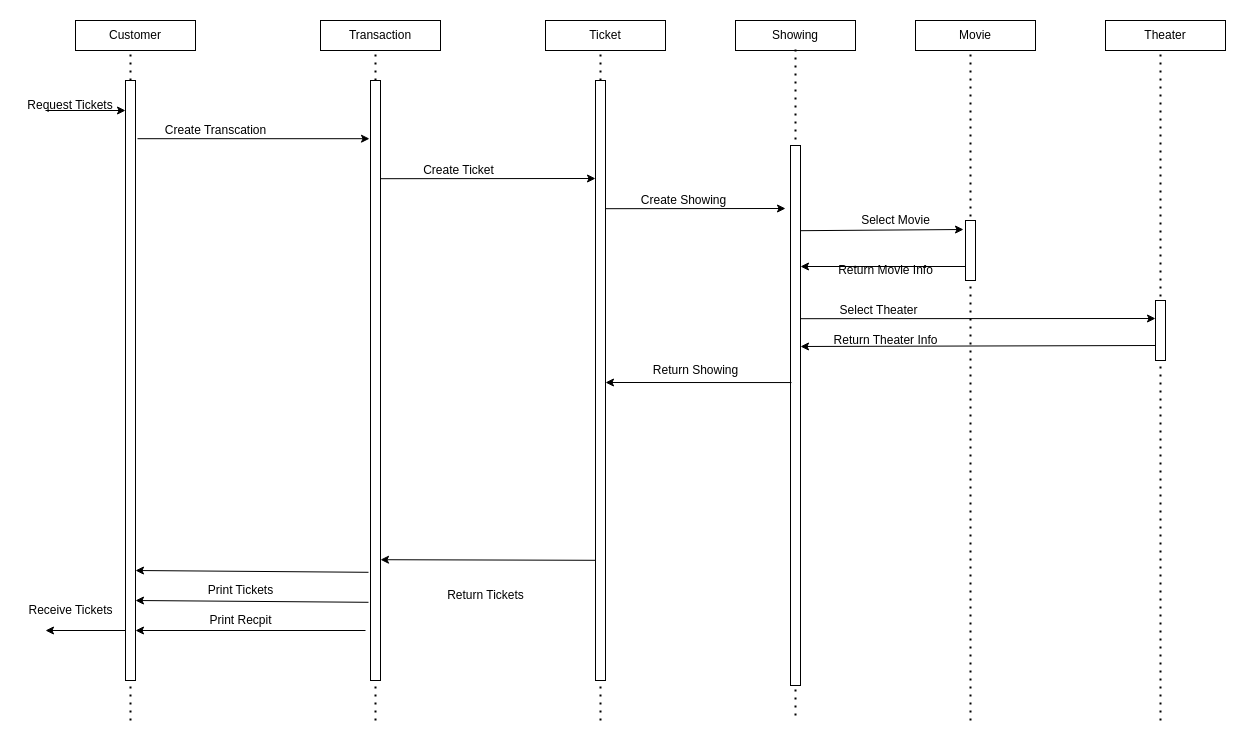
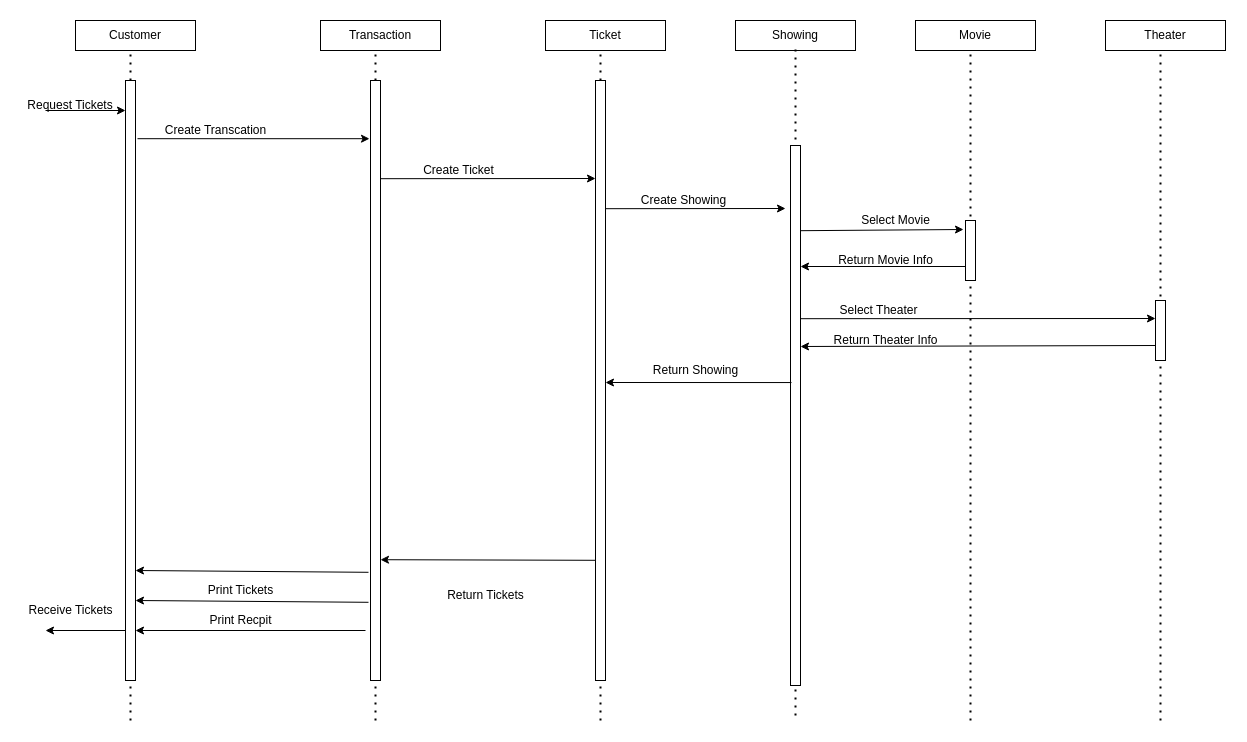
node "Return Movie Info": moved (886, 271) -> (886, 261)
